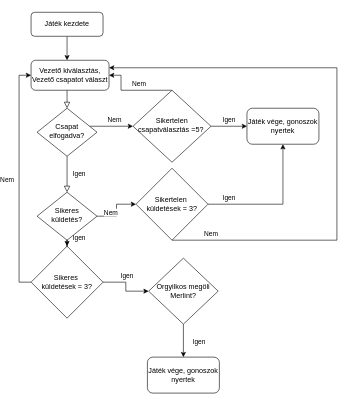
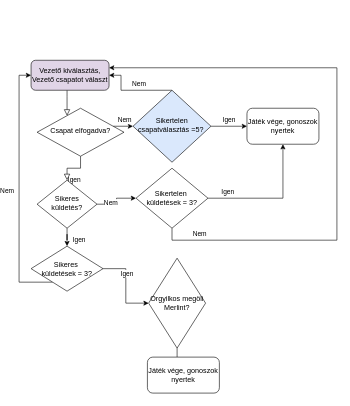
node "Játék kezdete": removed
edge "Játék kezdete" -> "Vezető kiválasztás, Vezető csapatot választ": removed
node "Vezető kiválasztás, Vezető csapatot választ": fillcolor #ffffff -> #e1d5e7
node "Sikertelen csapatválasztás =5?": fillcolor #ffffff -> #dae8fc
node "Csapat elfogadva?": size 60x48 -> 87x48
node "Sikertelen küldetések = 3?": size 72x72 -> 72x60
node "Sikeres küldetés?": moved (67, 216) -> (67, 204)
node "Sikeres küldetések = 3?": size 72x72 -> 72x45
node "Orgyilkos megöli Merlint?": size 70x66 -> 57x90
